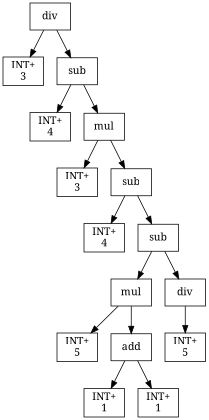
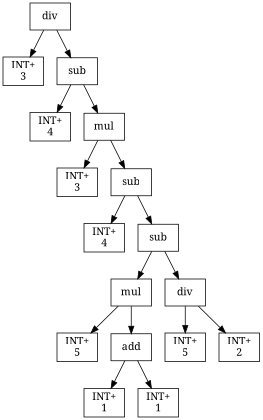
node "INT+ 2": added
